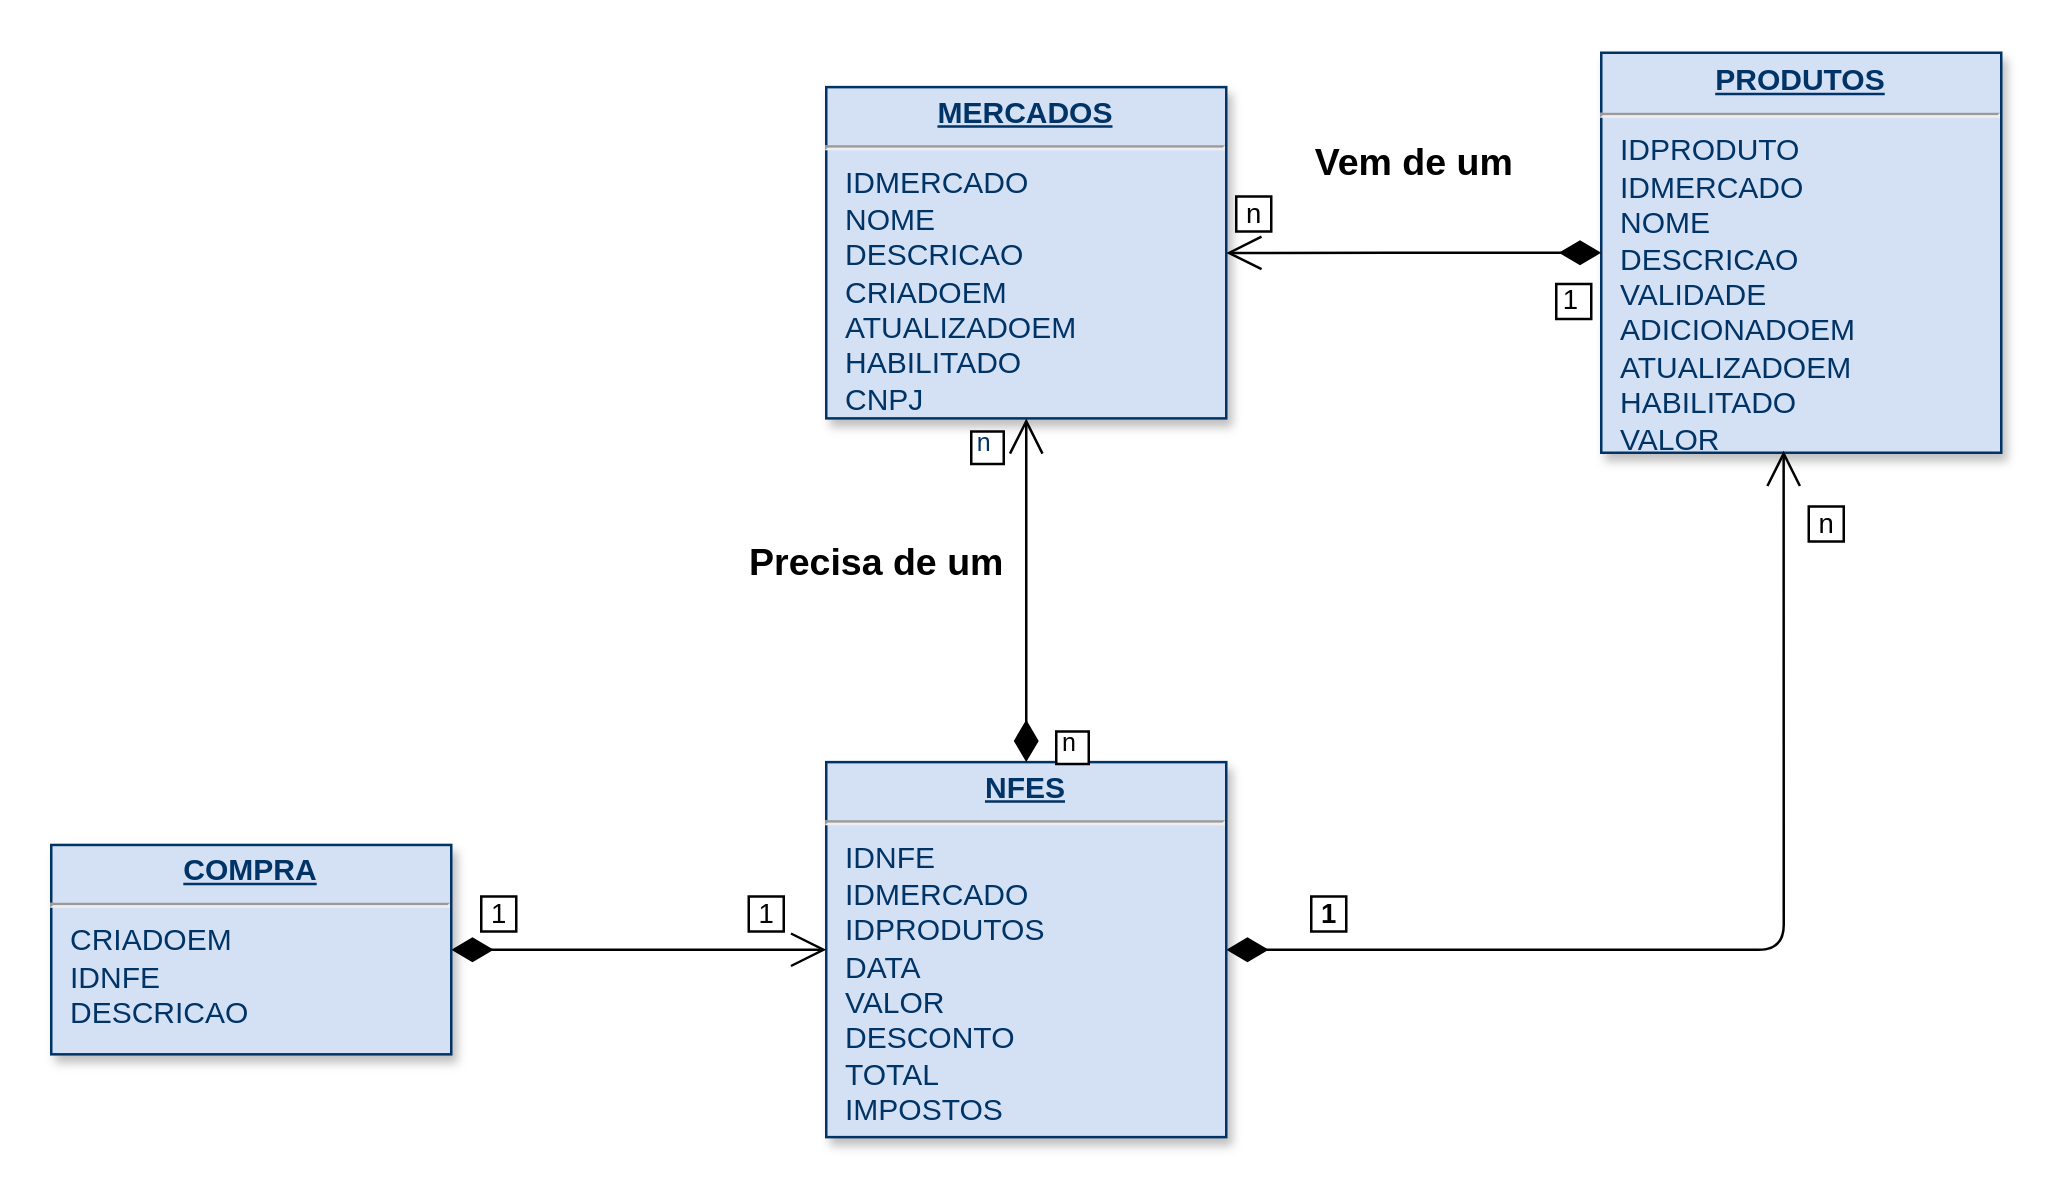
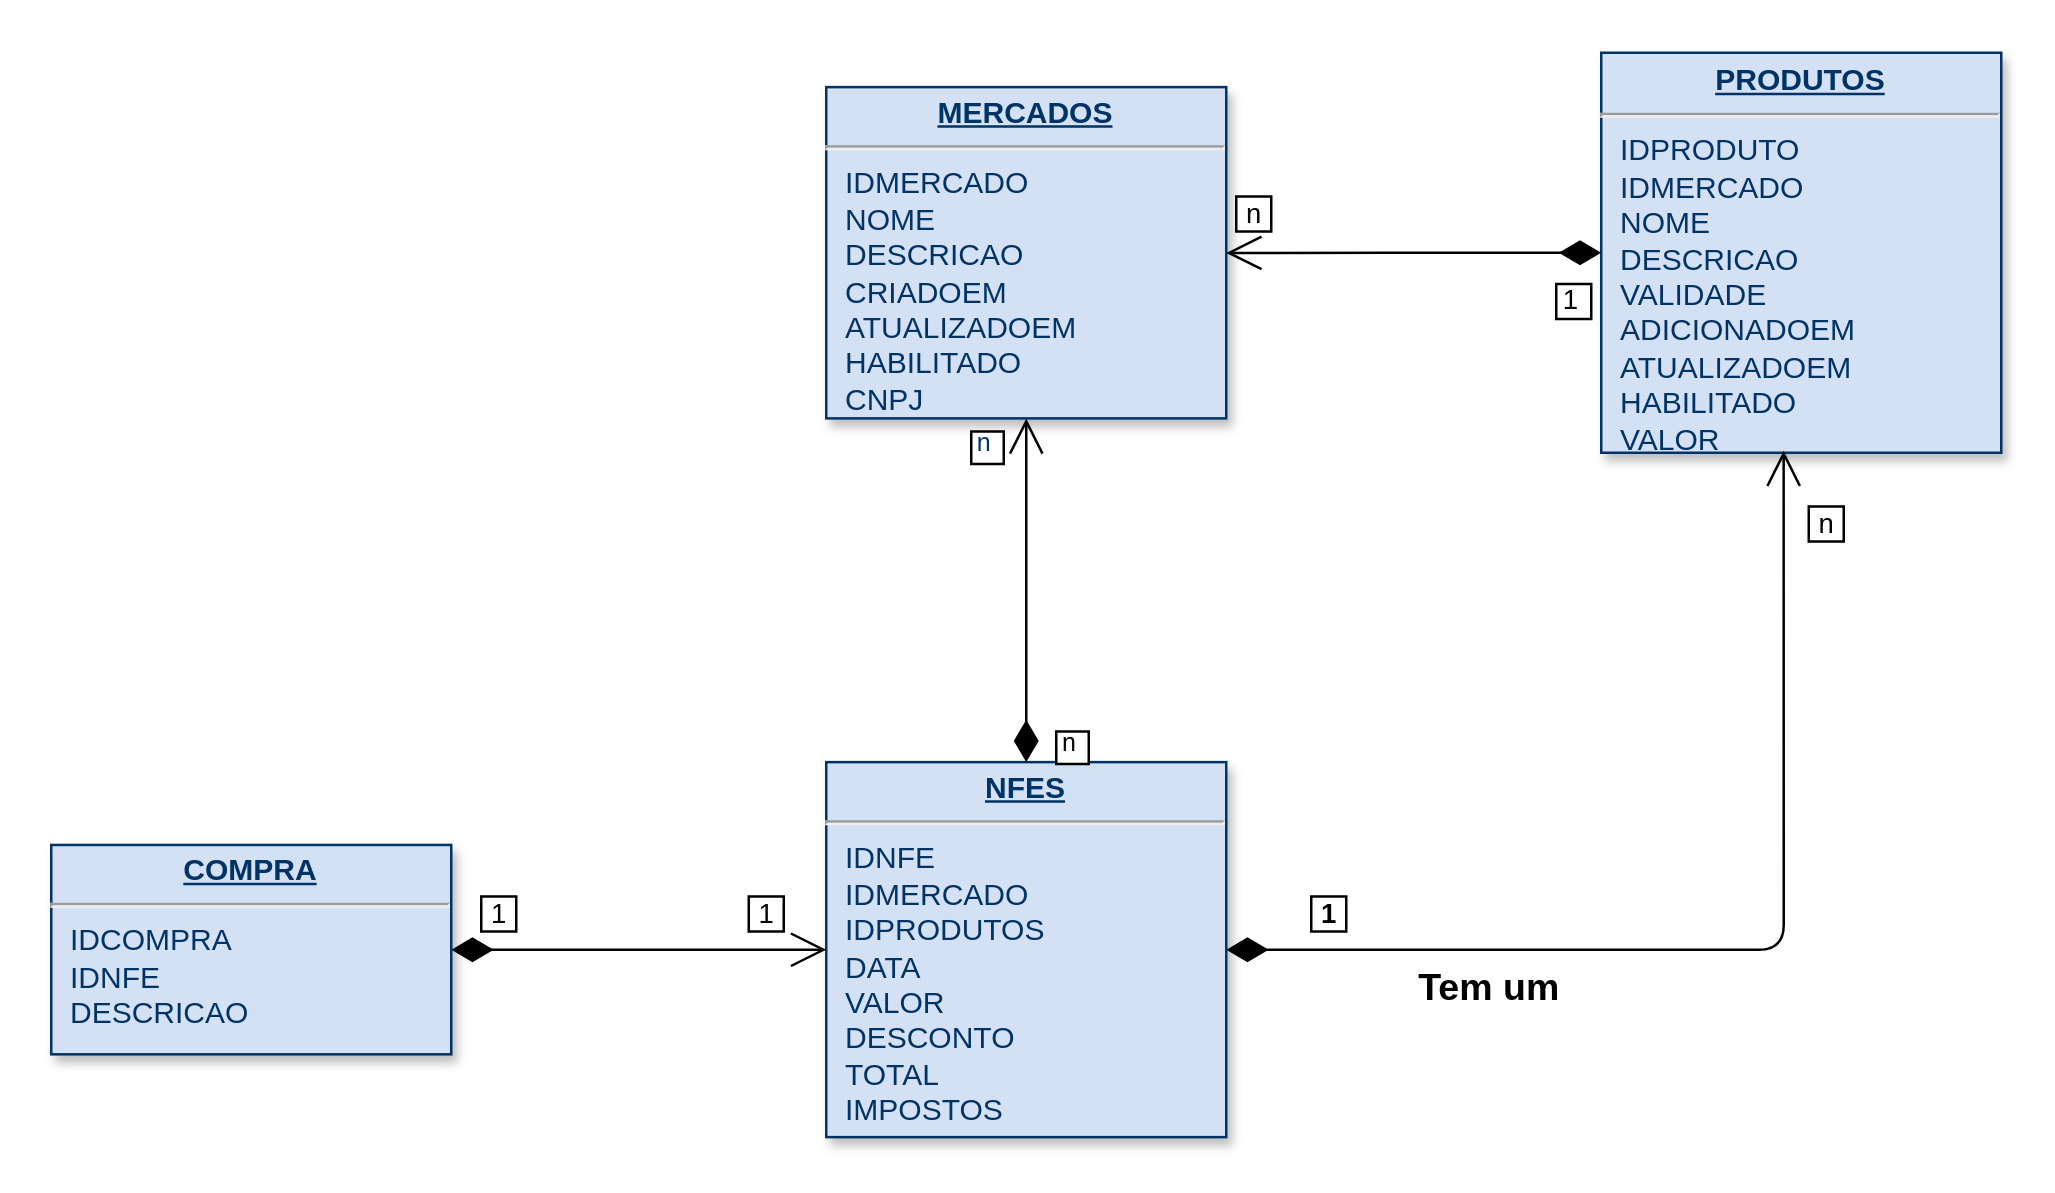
node "Vem de um": removed
node "Precisa de um": removed
node "COMPRA CRIADOEM IDNFE DESCRICAO": label "COMPRA CRIADOEM IDNFE DESCRICAO" -> "COMPRA IDCOMPRA IDNFE DESCRICAO"
node "Tem um": added
